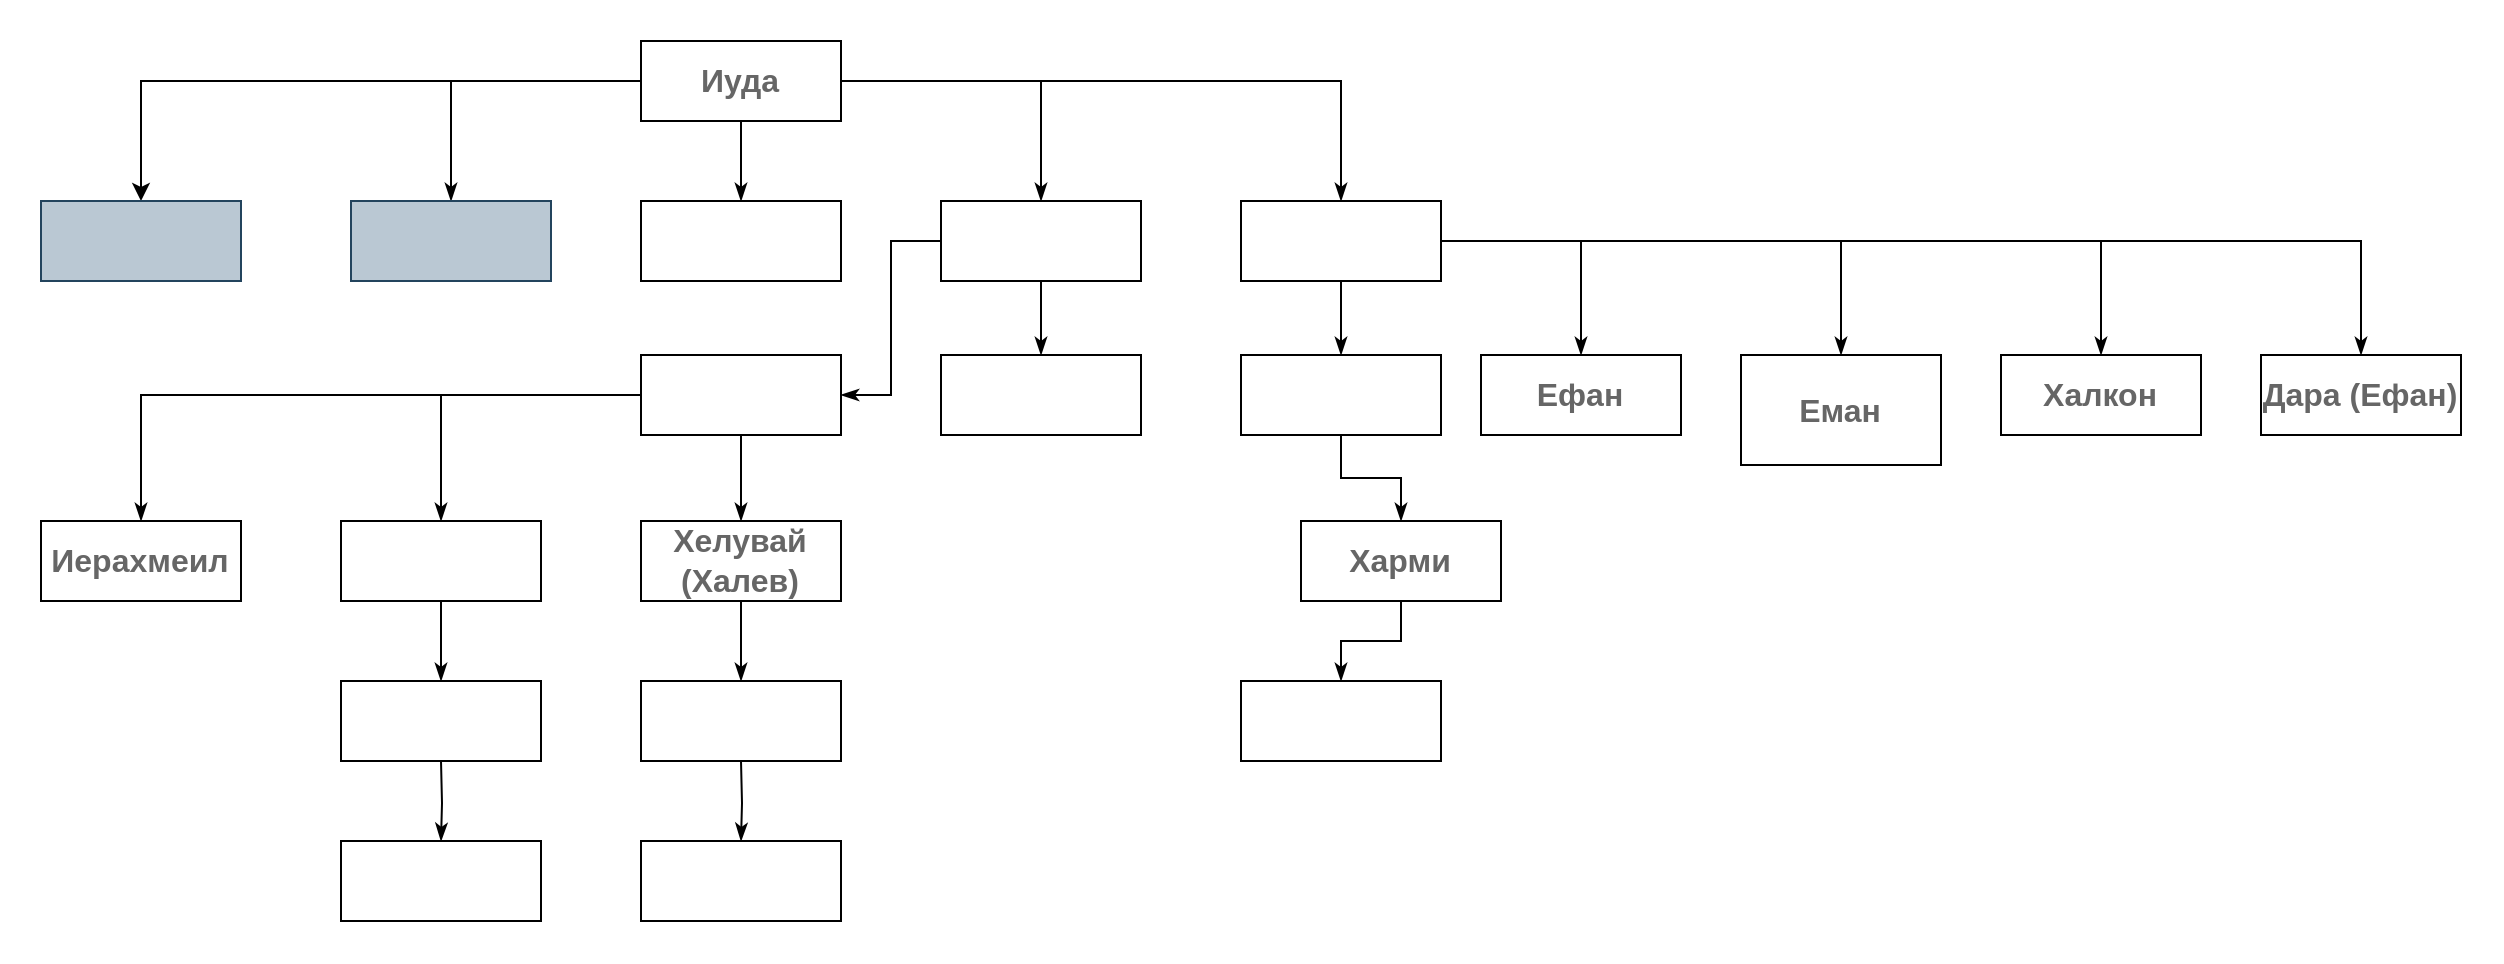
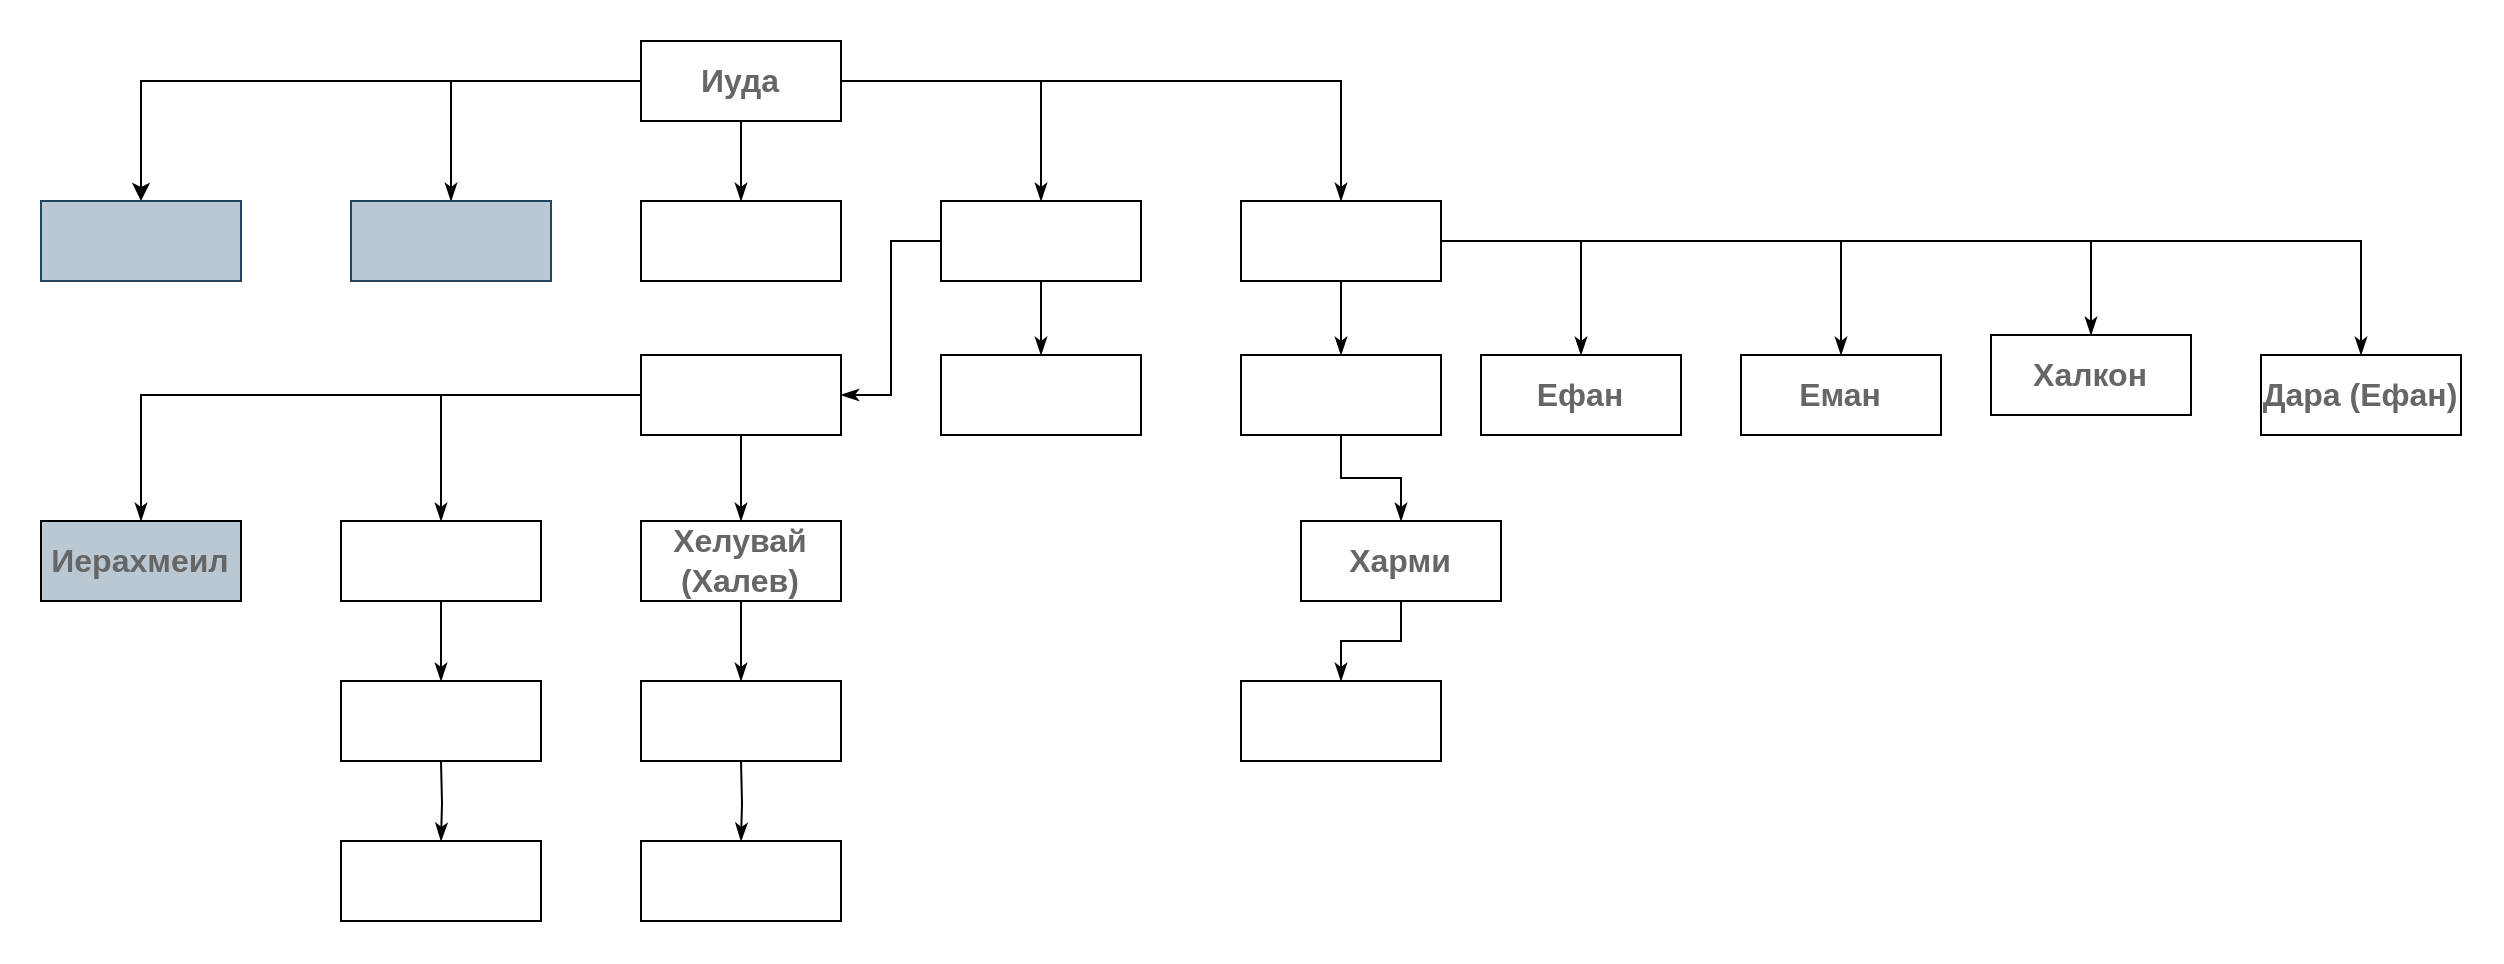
node "Халкон": moved (2101, 395) -> (2091, 375)
node "Еман": size 200x110 -> 200x80
node "Иерахмеил": fillcolor #ffffff -> #bac8d3
